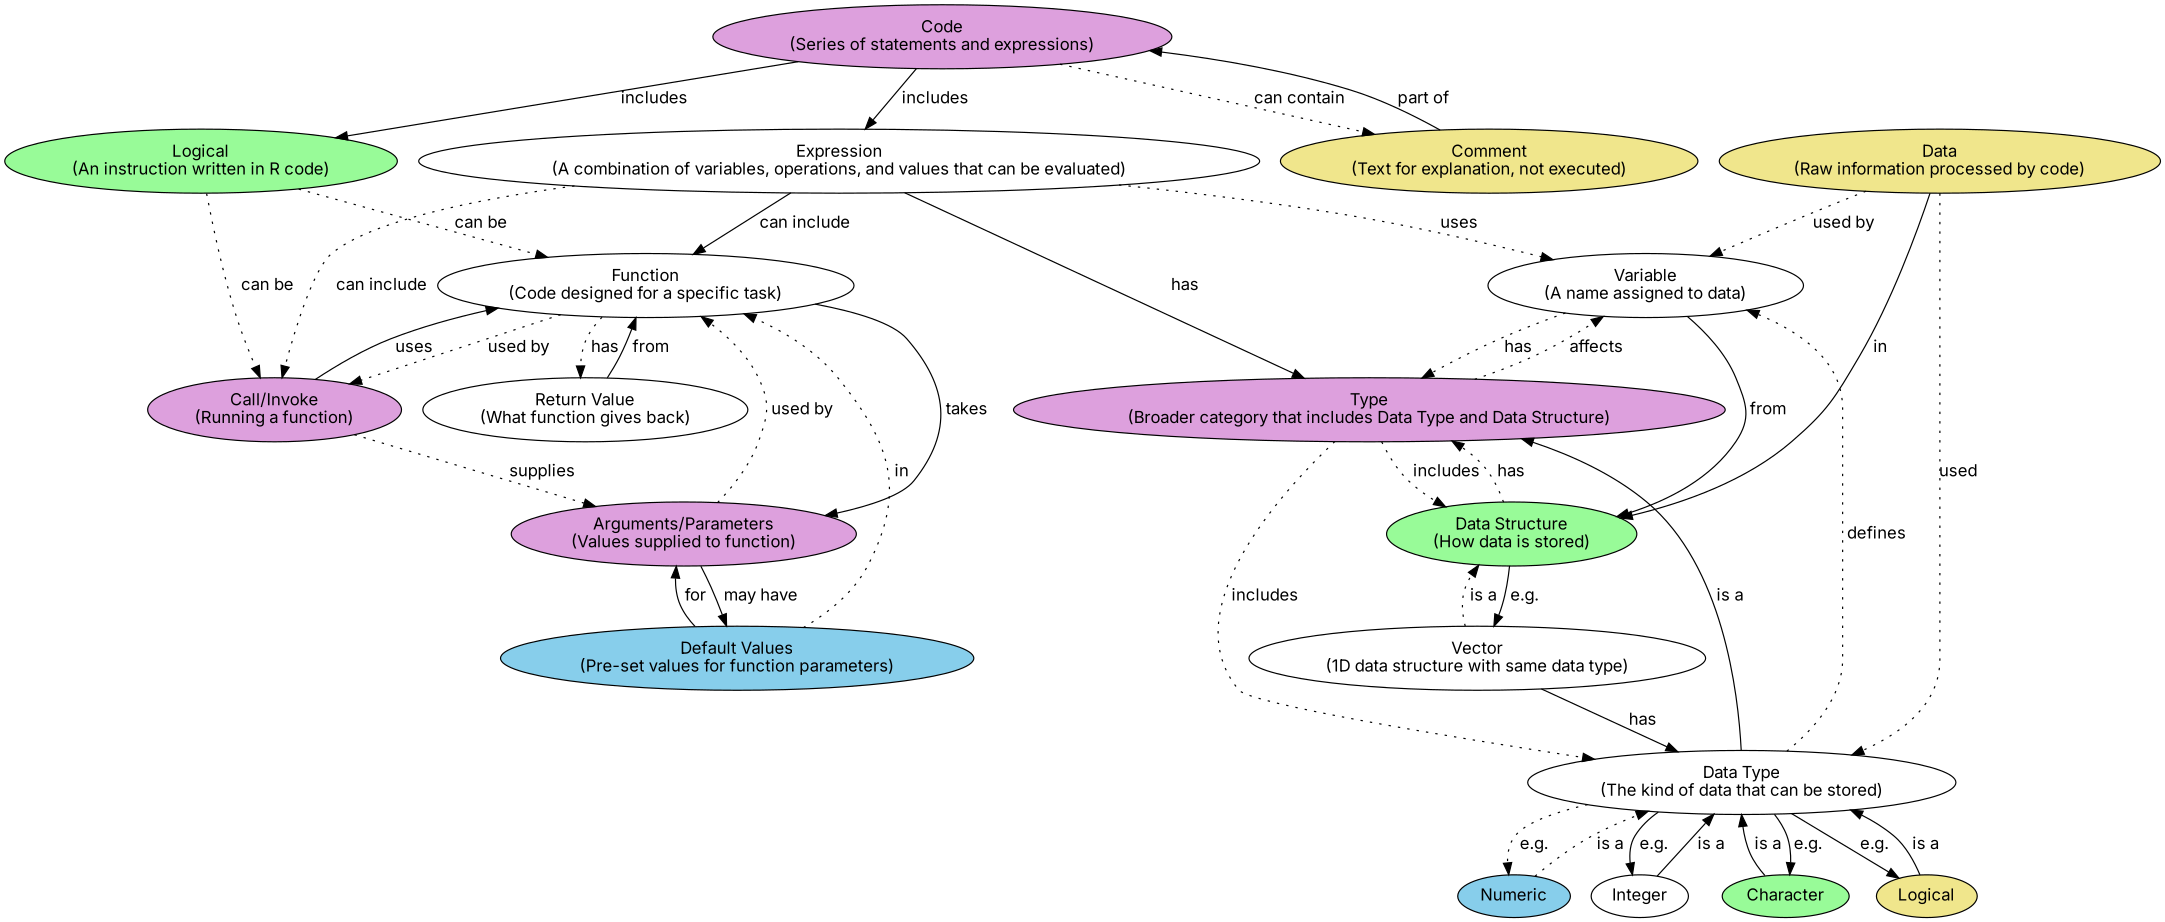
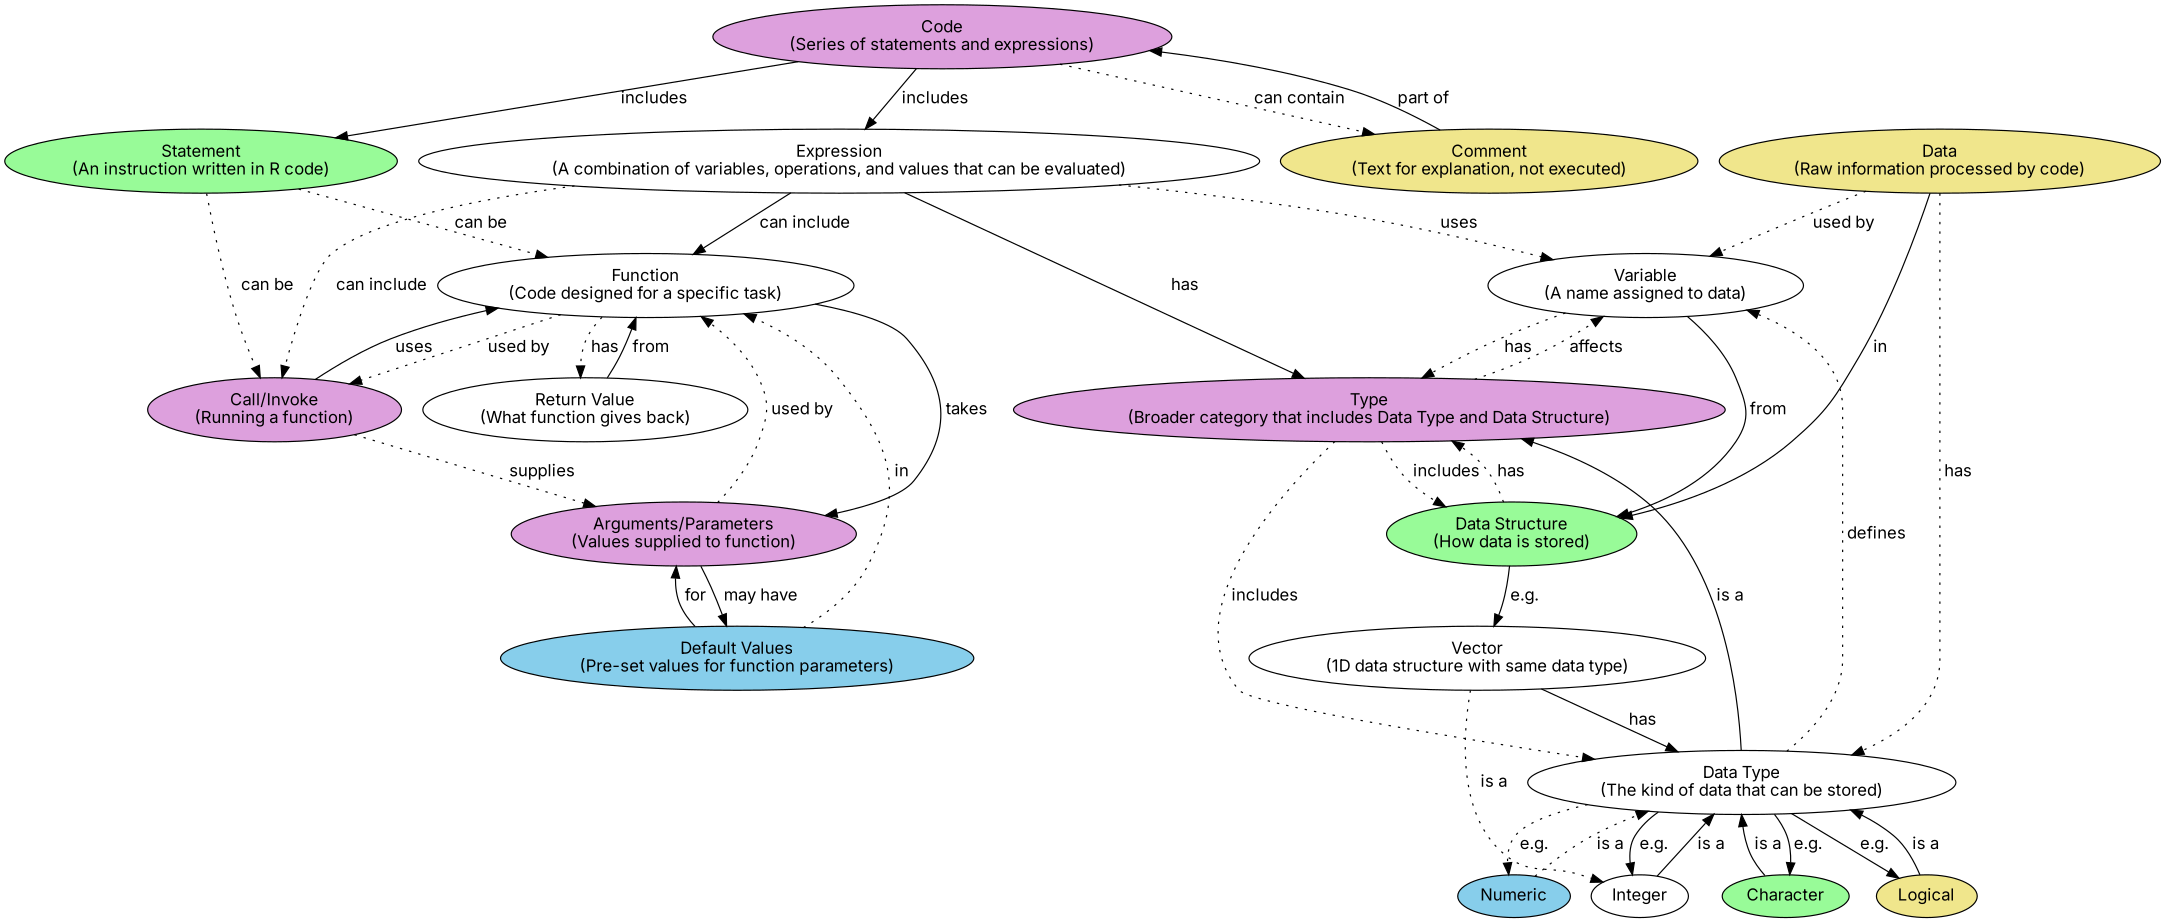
node "Logical (An instruction written in R code)": label "Logical (An instruction written in R code)" -> "Statement (An instruction written in R code)"
edge "Data (Raw information processed by code)" -> "Data Type (The kind of data that can be stored)": label " used" -> " has"
edge "Vector (1D data structure with same data type)" -> "Data Structure (How data is stored)": now "Vector (1D data structure with same data type)" -> "Integer"
